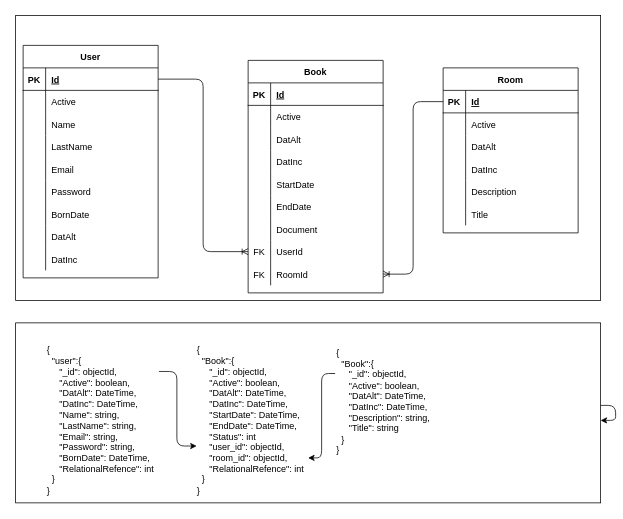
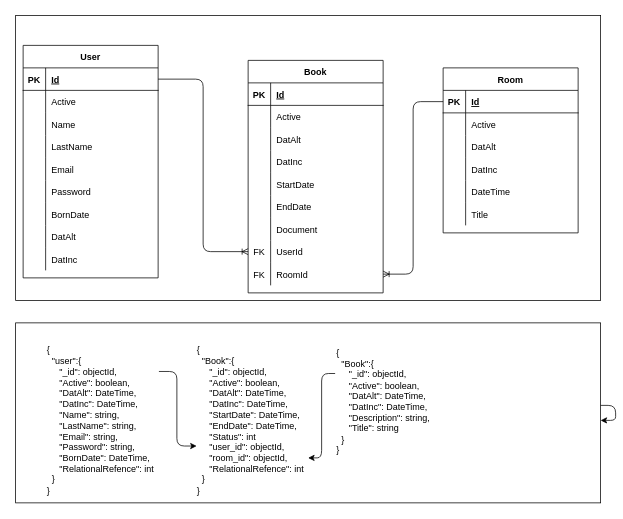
node "Description": label "Description" -> "DateTime"
